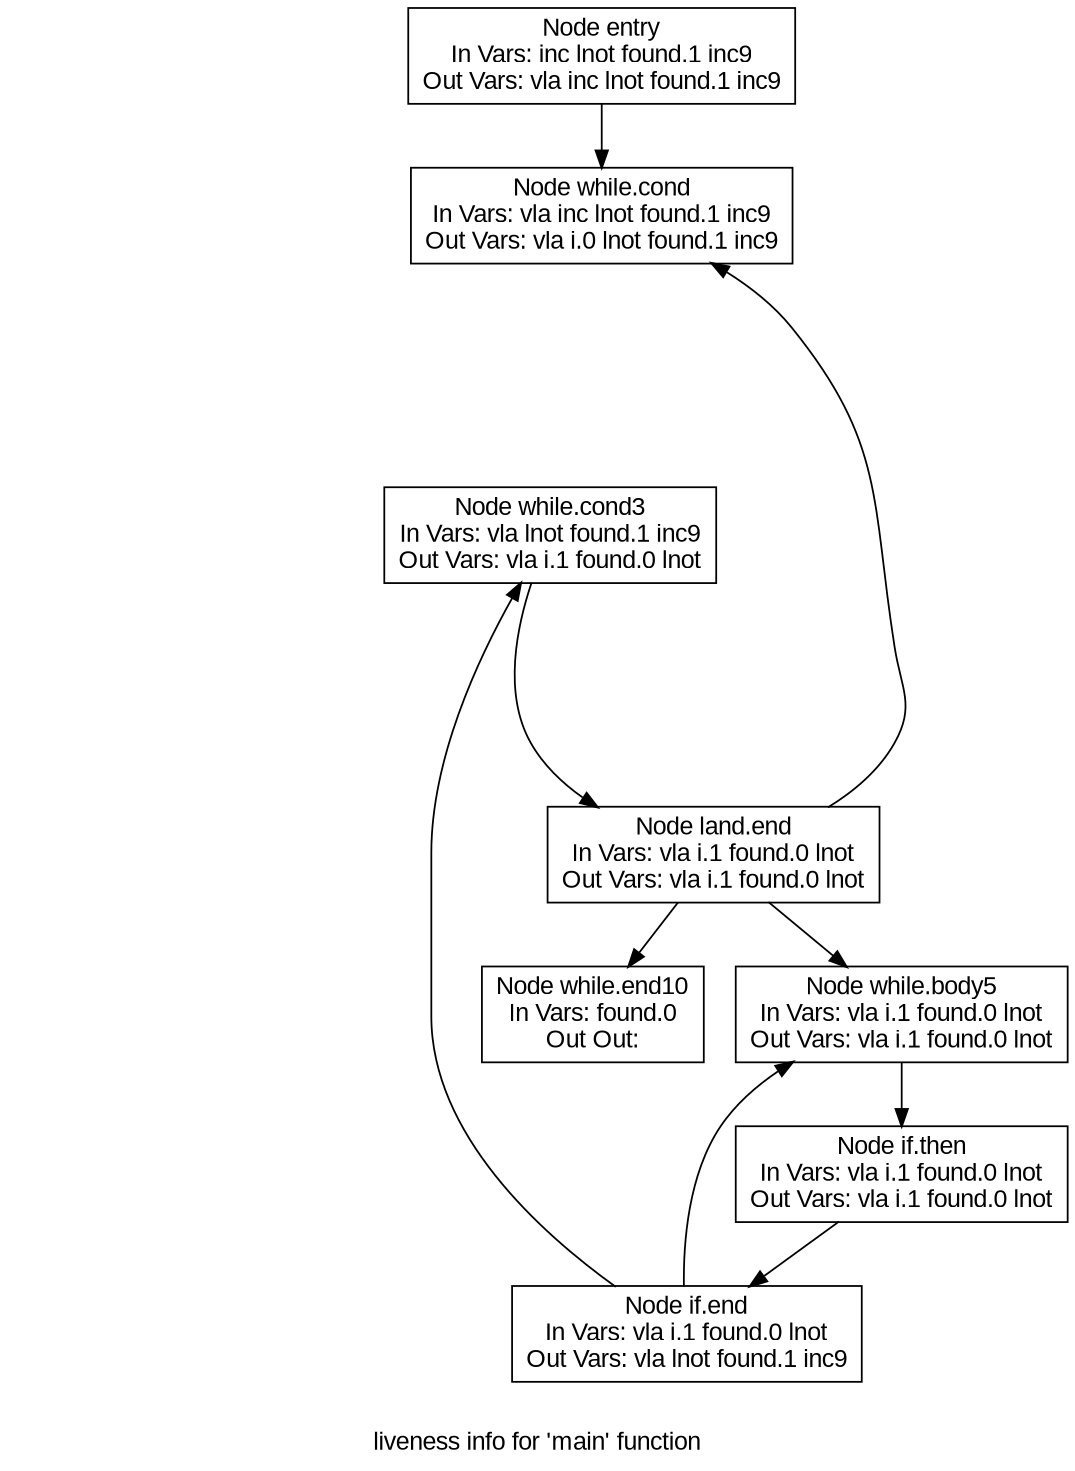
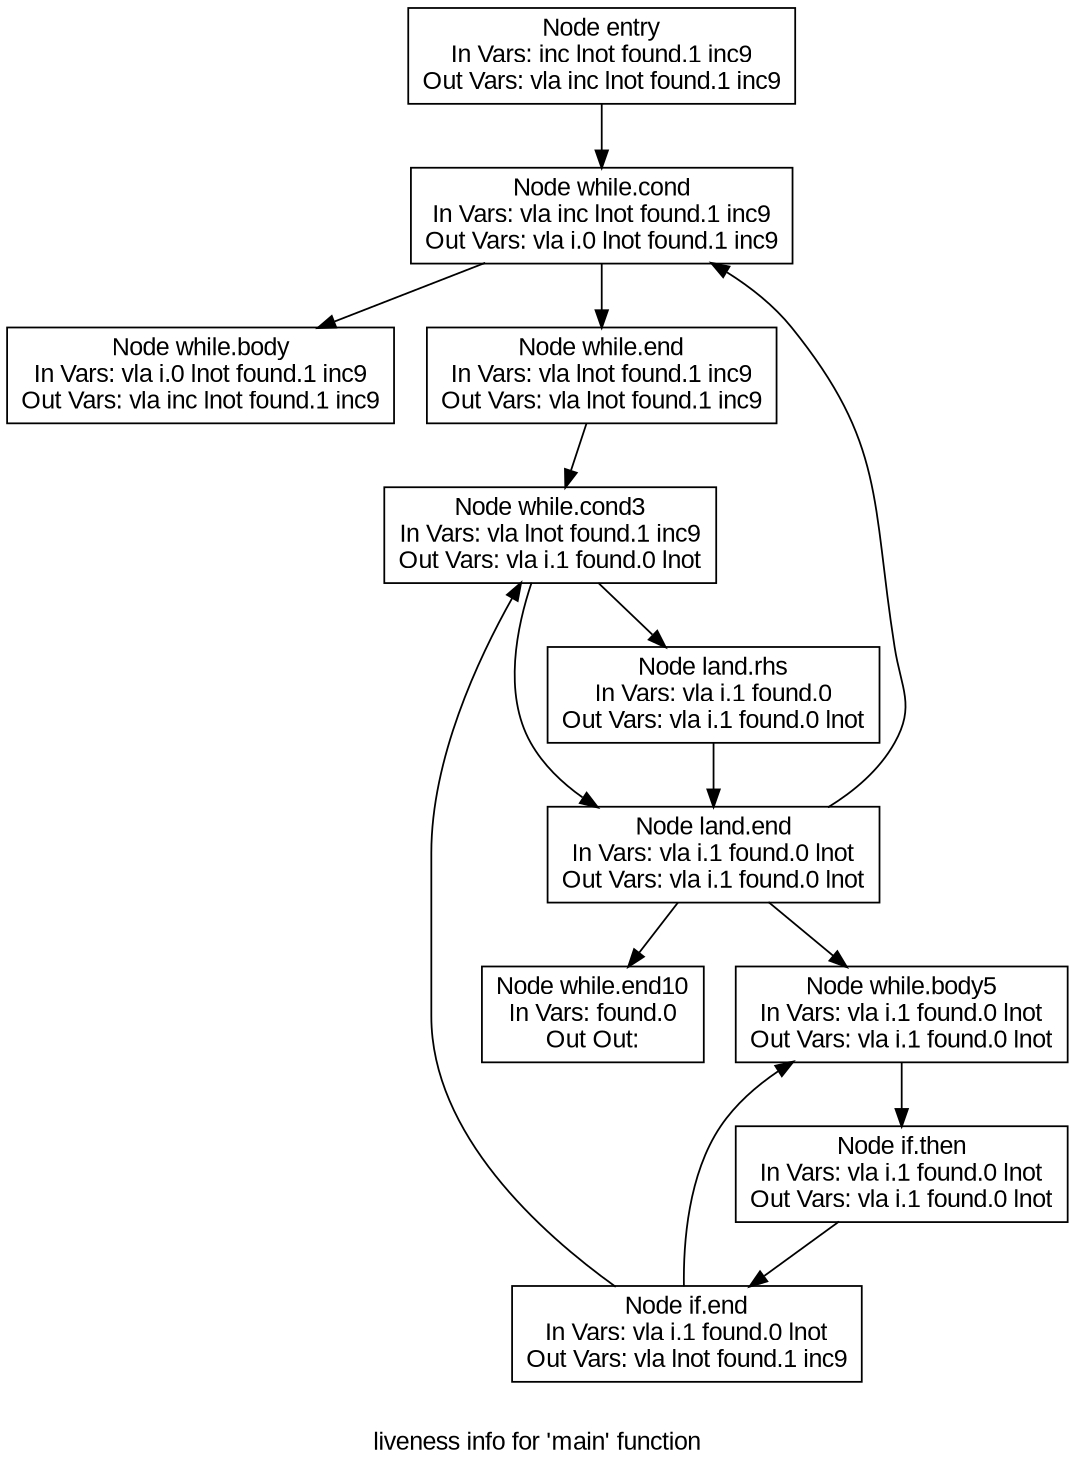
node "Node while.body": added
node "Node while.end": added
node "Node land.rhs": added
